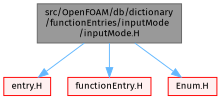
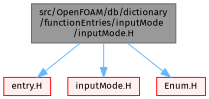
node "functionEntry.H": label "functionEntry.H" -> "inputMode.H"
